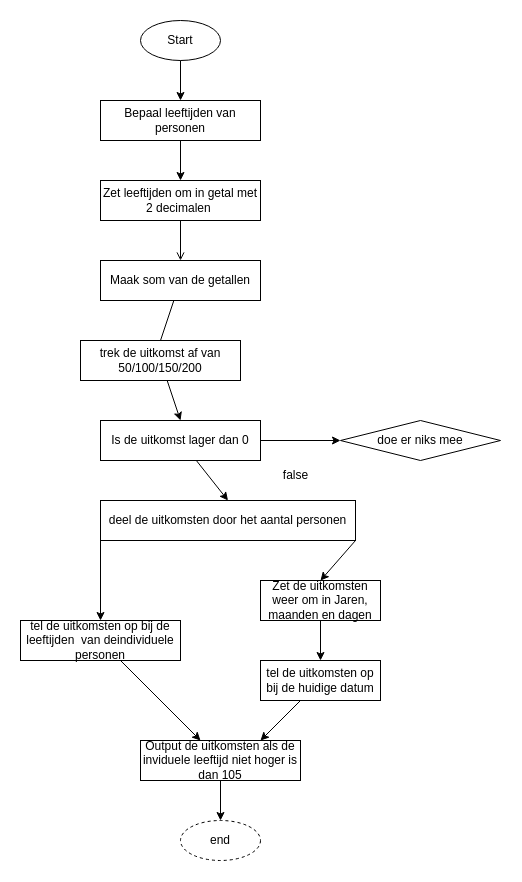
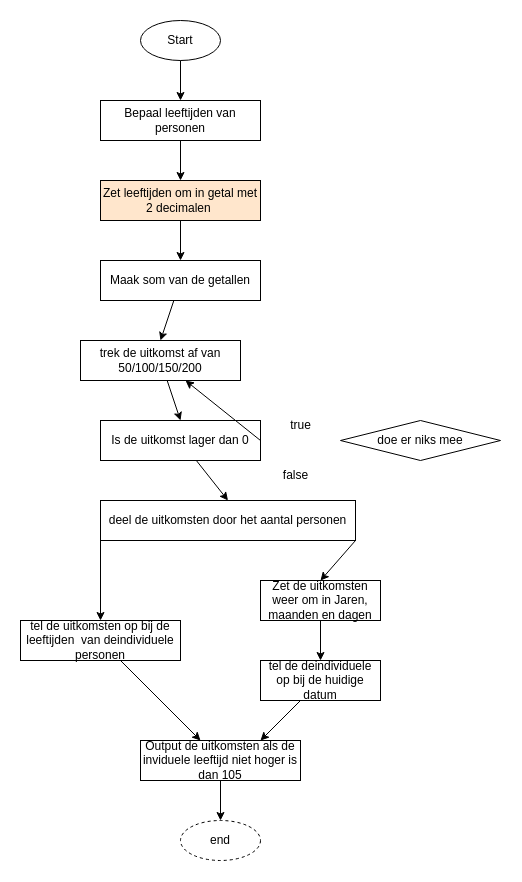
node "Zet leeftijden om in getal met 2 decimalen": fillcolor #ffffff -> #ffe6cc
edge "Zet leeftijden om in getal met 2 decimalen" -> "Maak som van de getallen": arrowhead open -> classic
edge "Maak som van de getallen" -- "trek de uitkomst af van 50/100/150/200": arrowhead none -> classic
node "true": added
edge "Is de uitkomst lager dan 0" -> "doe er niks mee": now "Is de uitkomst lager dan 0" -> "trek de uitkomst af van 50/100/150/200"
node "tel de uitkomsten op bij de huidige datum": label "tel de uitkomsten op bij de huidige datum" -> "tel de deindividuele op bij de huidige datum"
